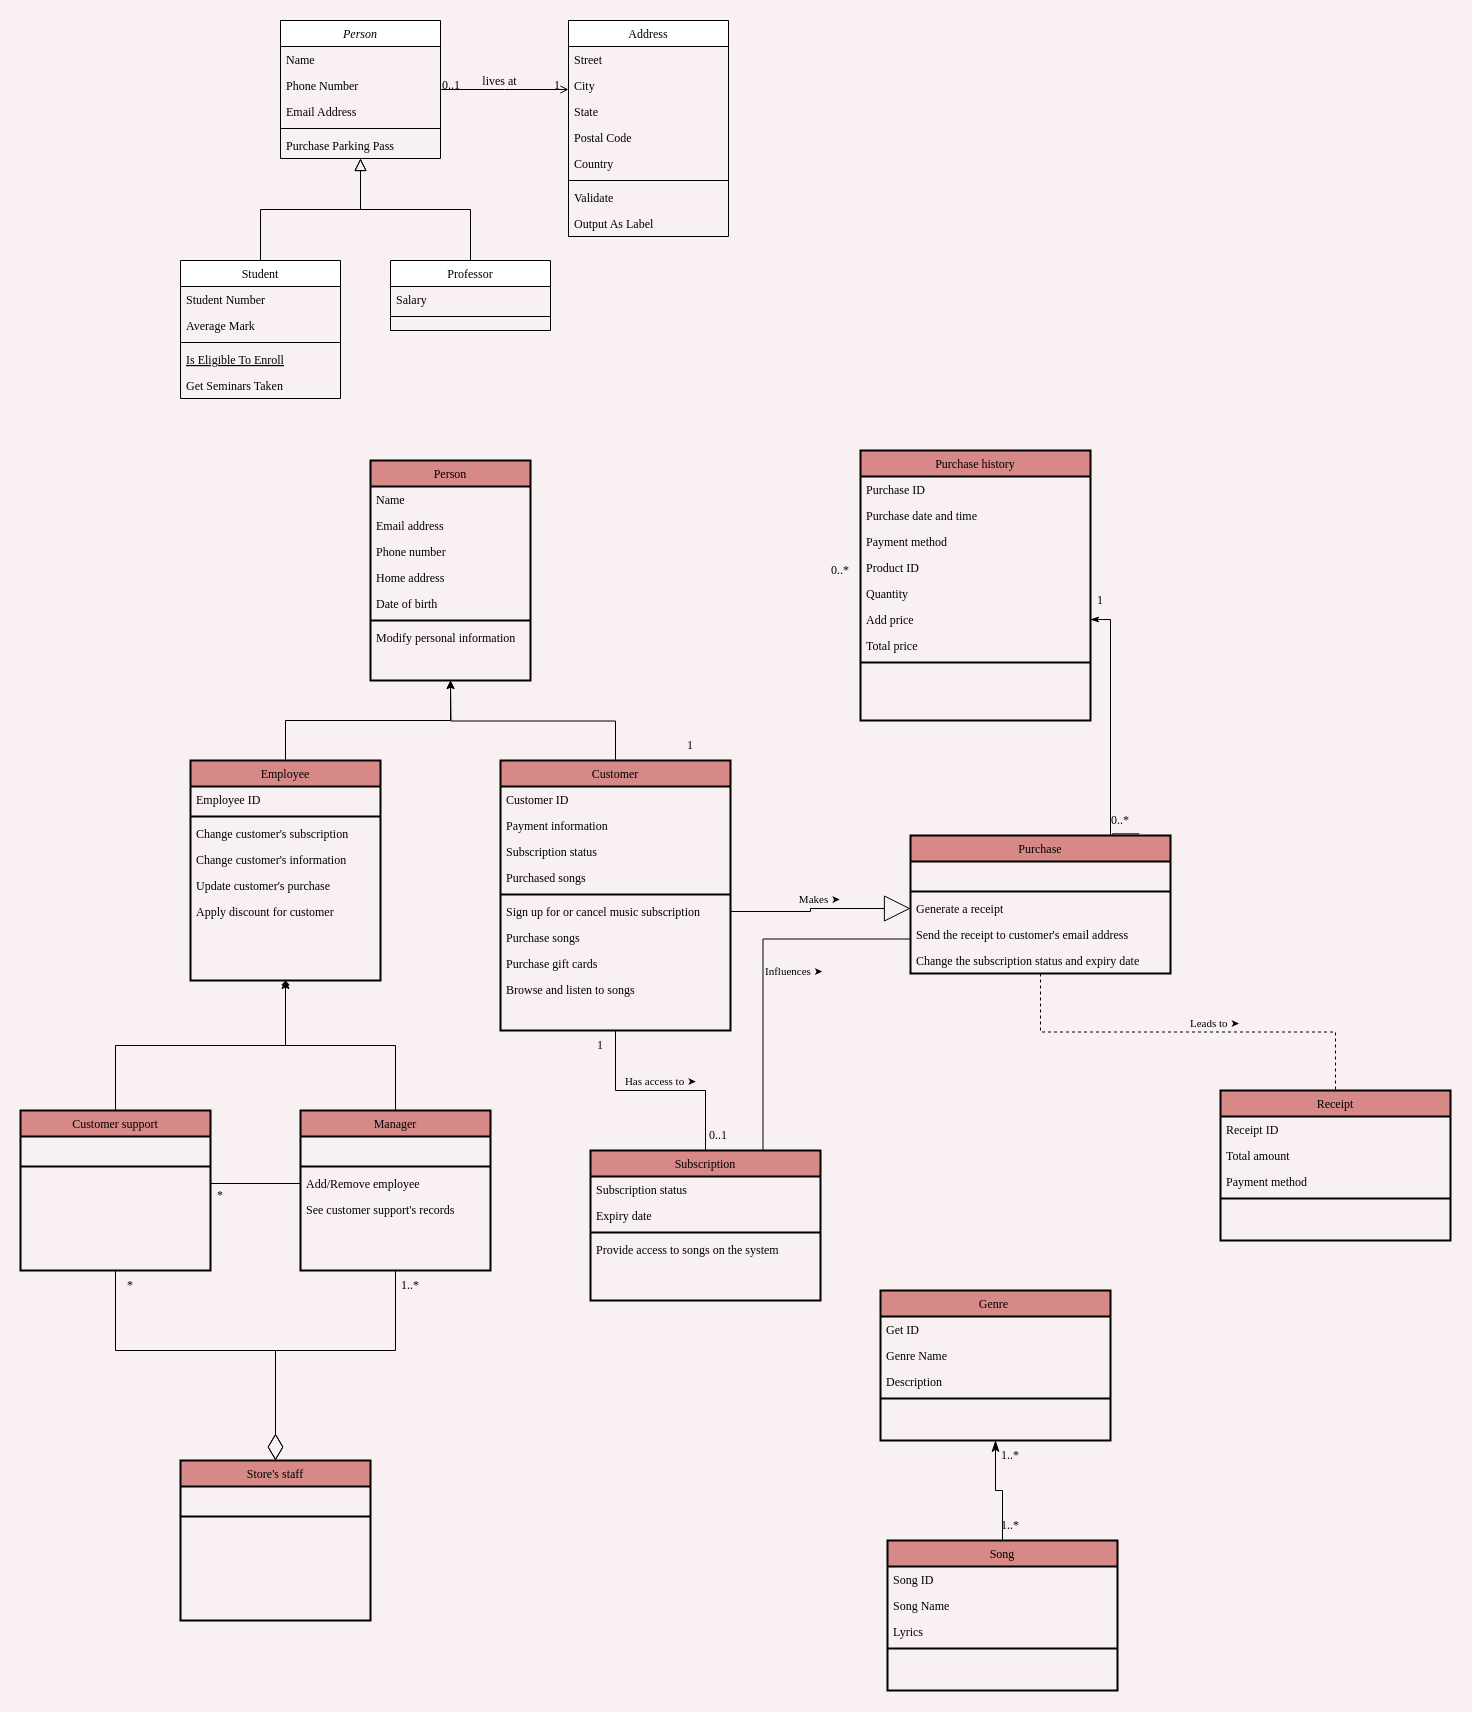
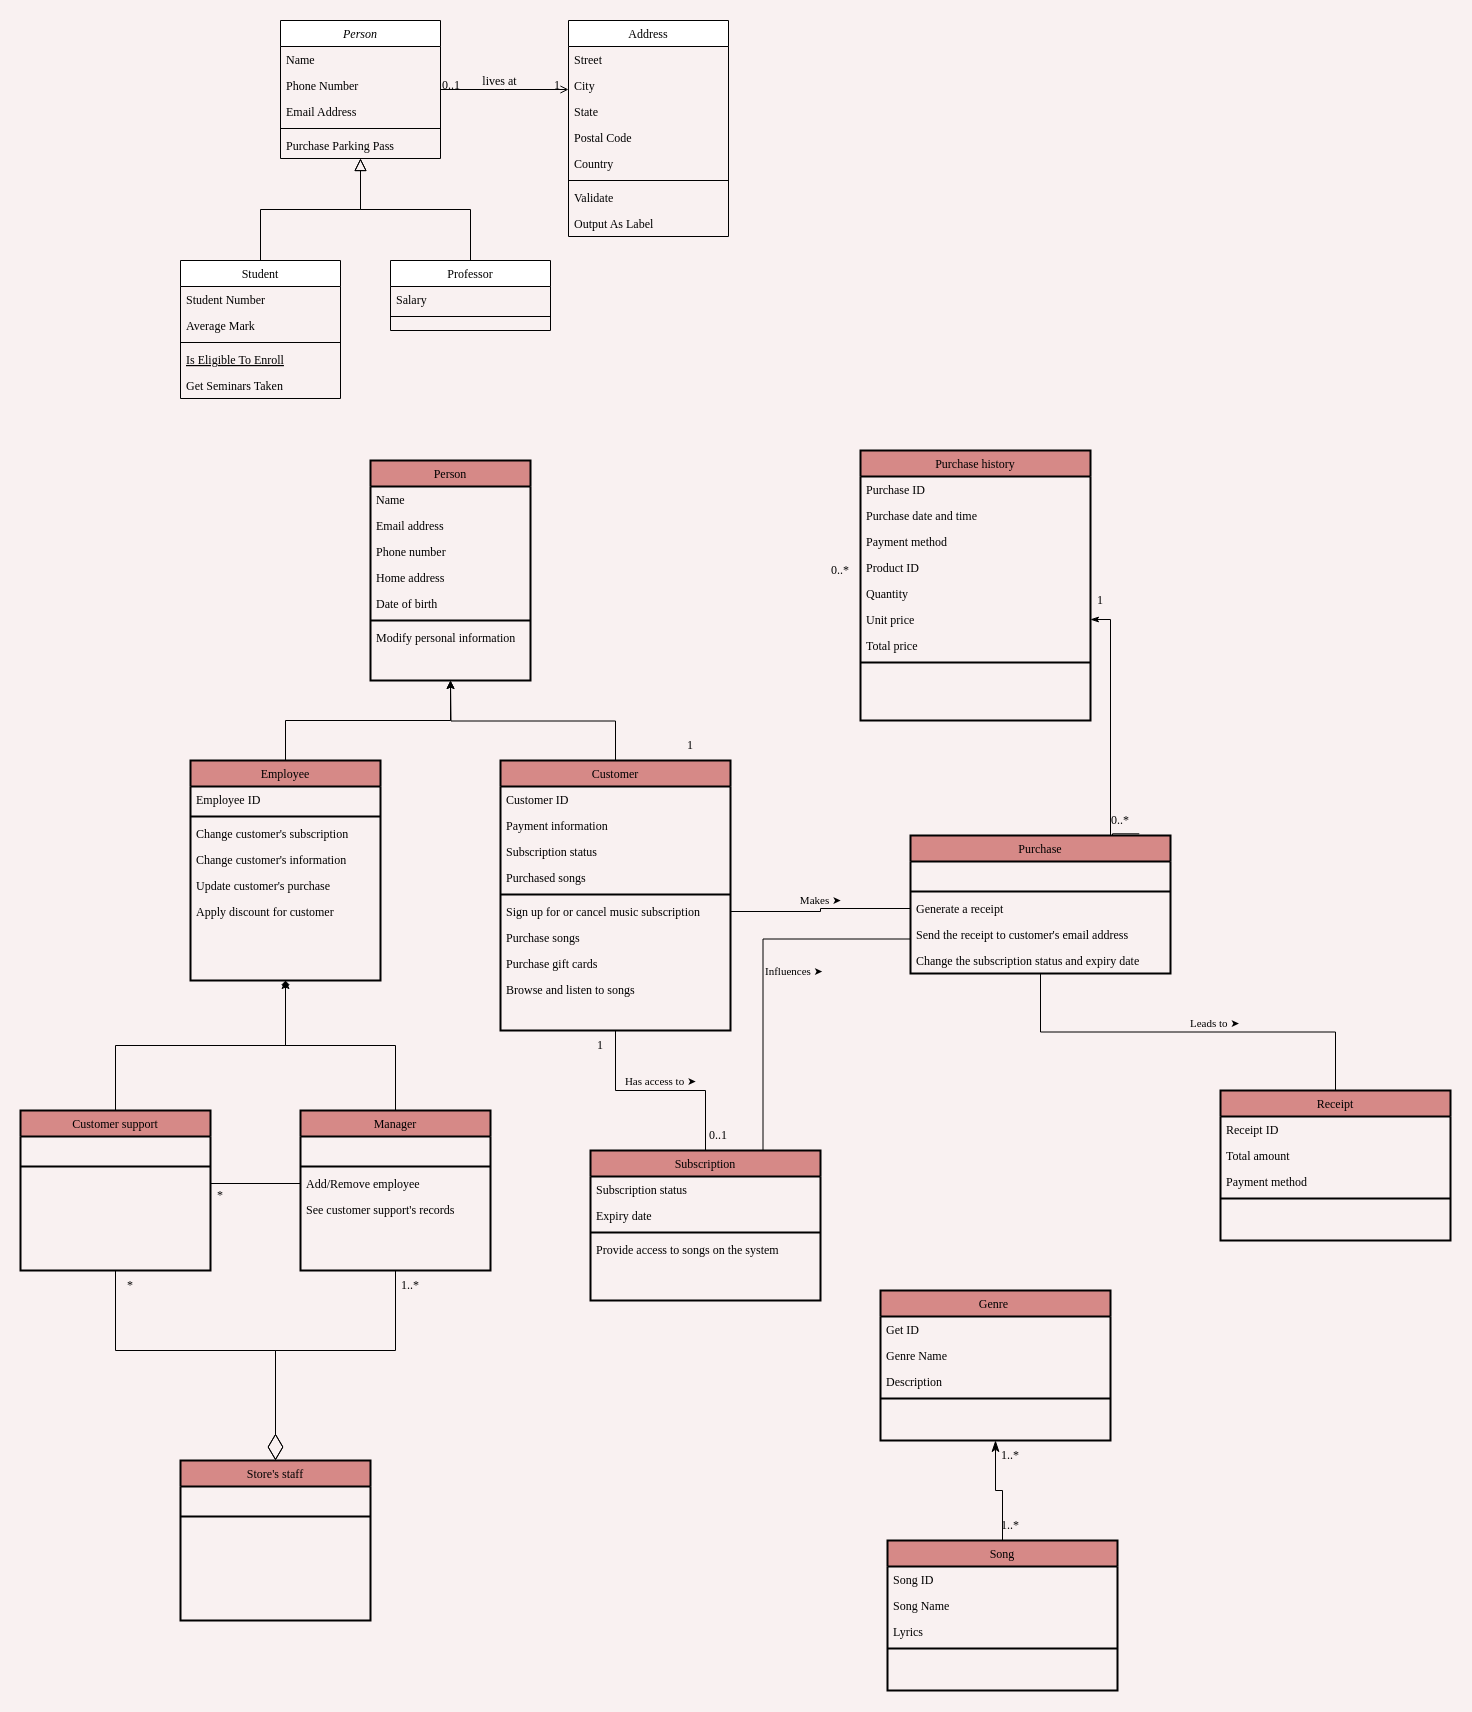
node "Add price": label "Add price" -> "Unit price"
edge "Sign up for or cancel music subscription" -> "Generate a receipt": arrowhead block -> none
edge "Purchase" -- "Receipt": style dashed -> solid
